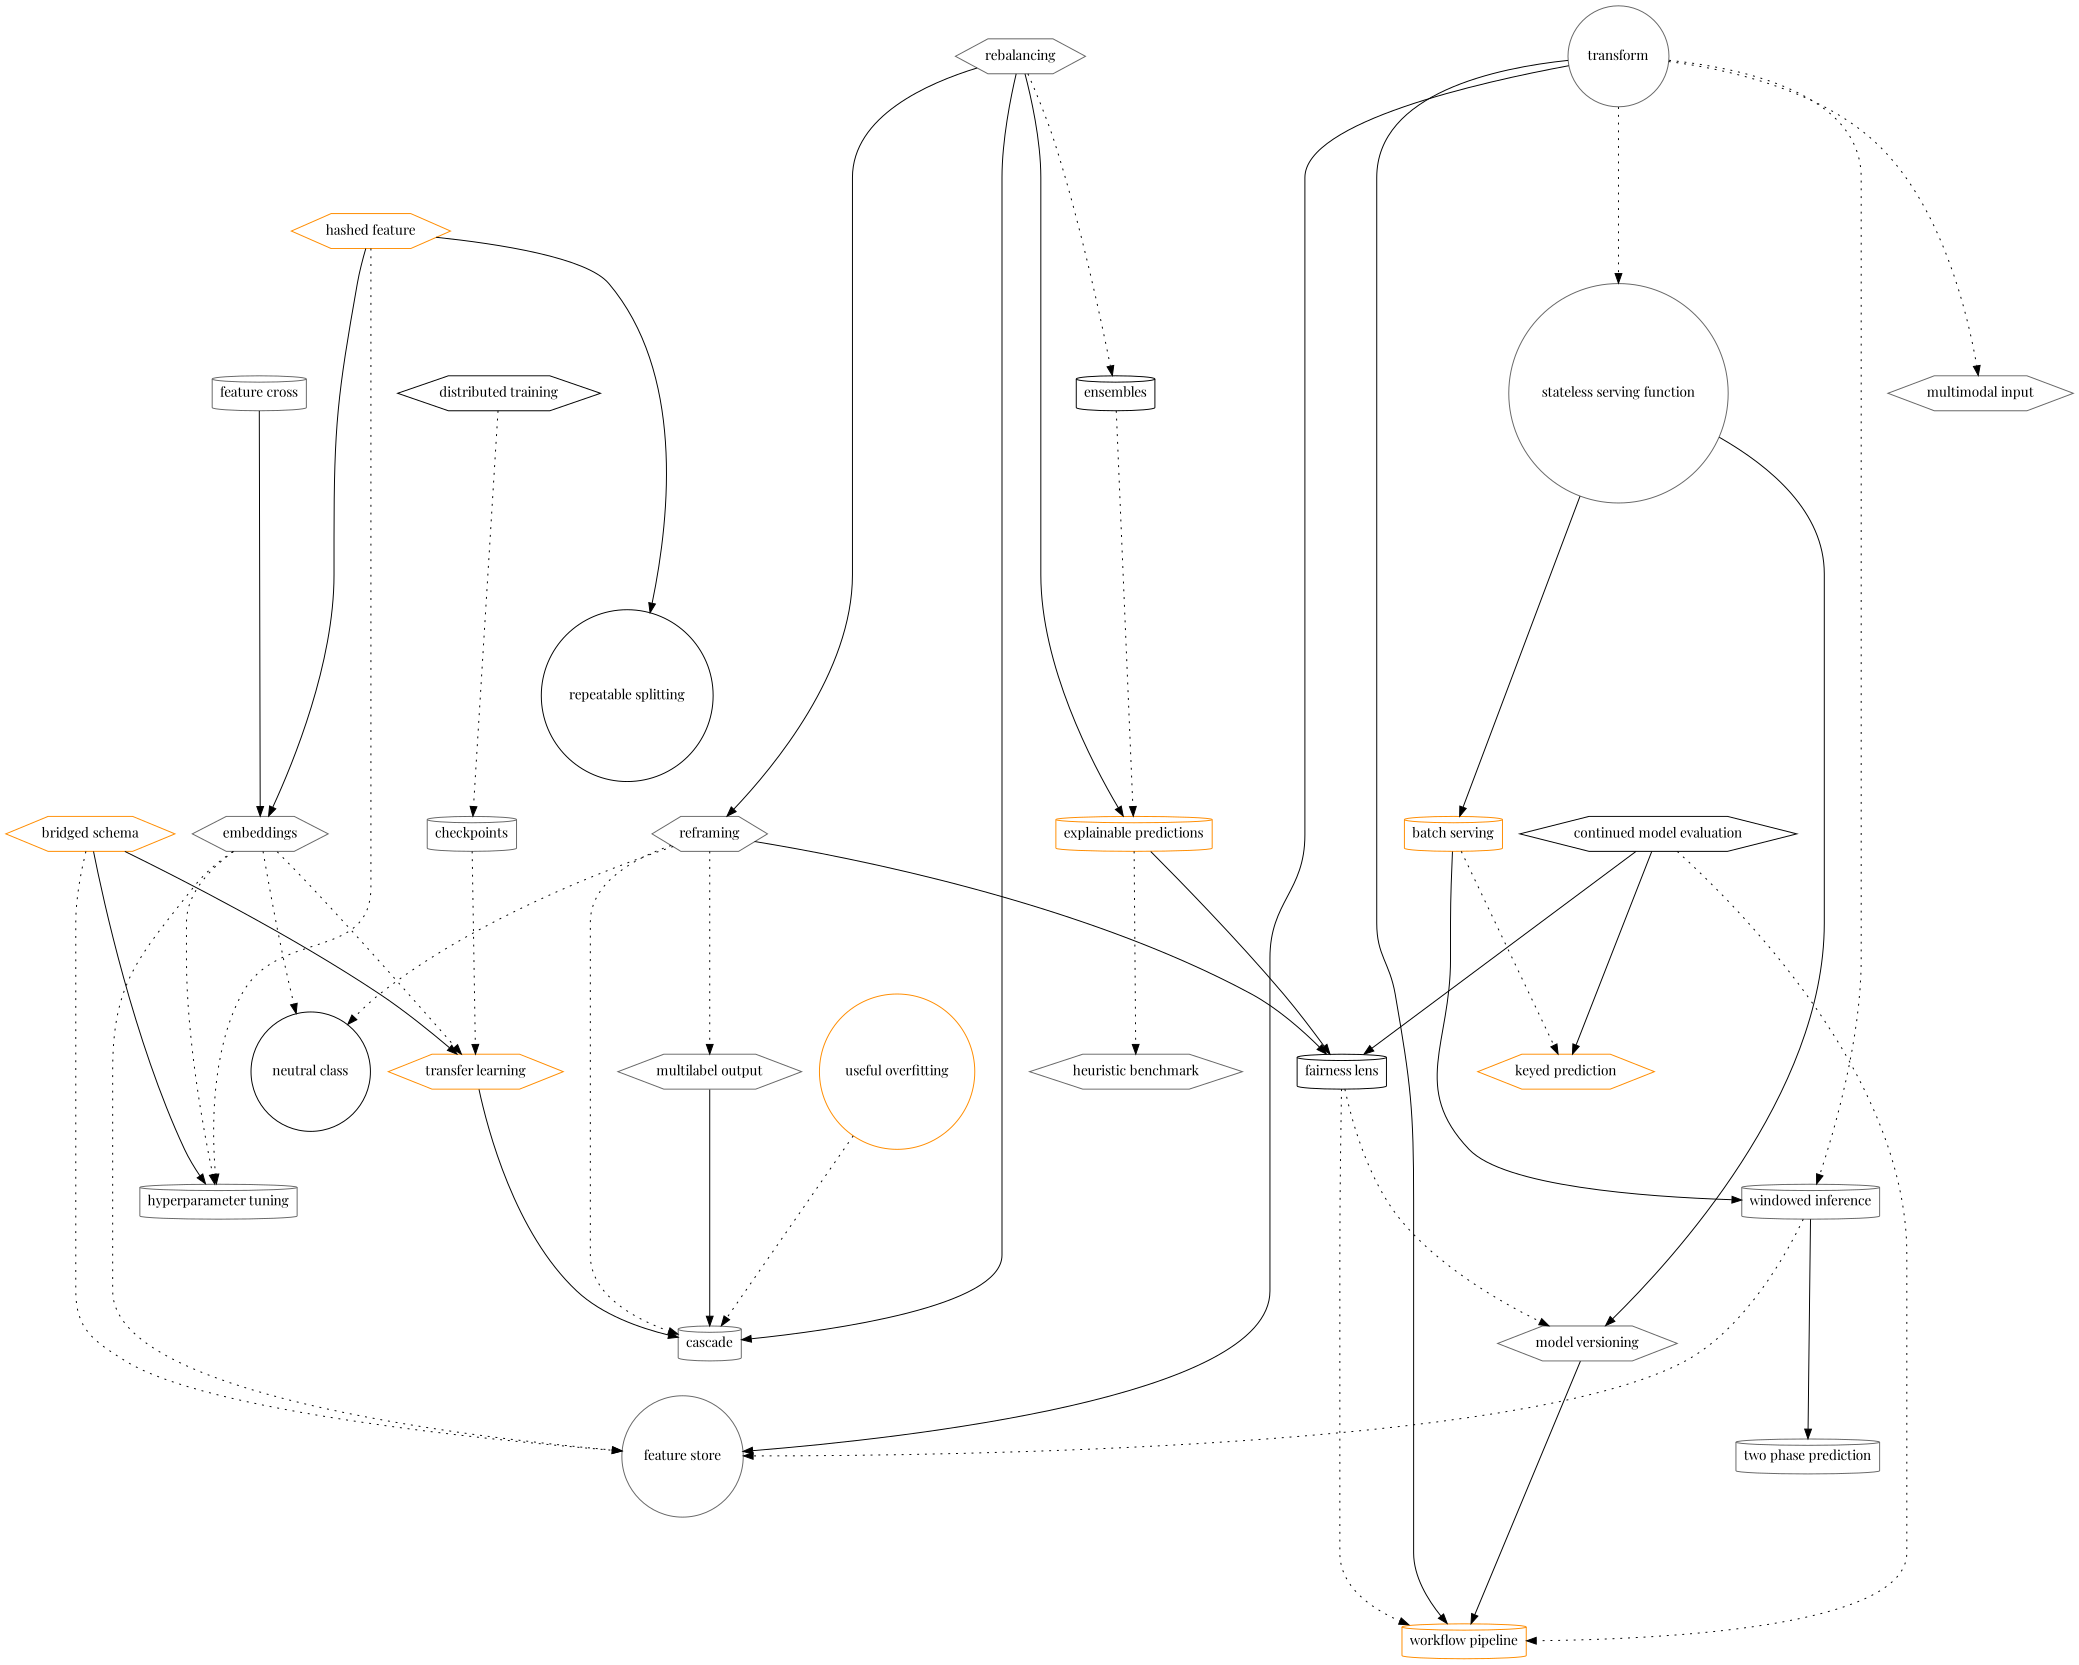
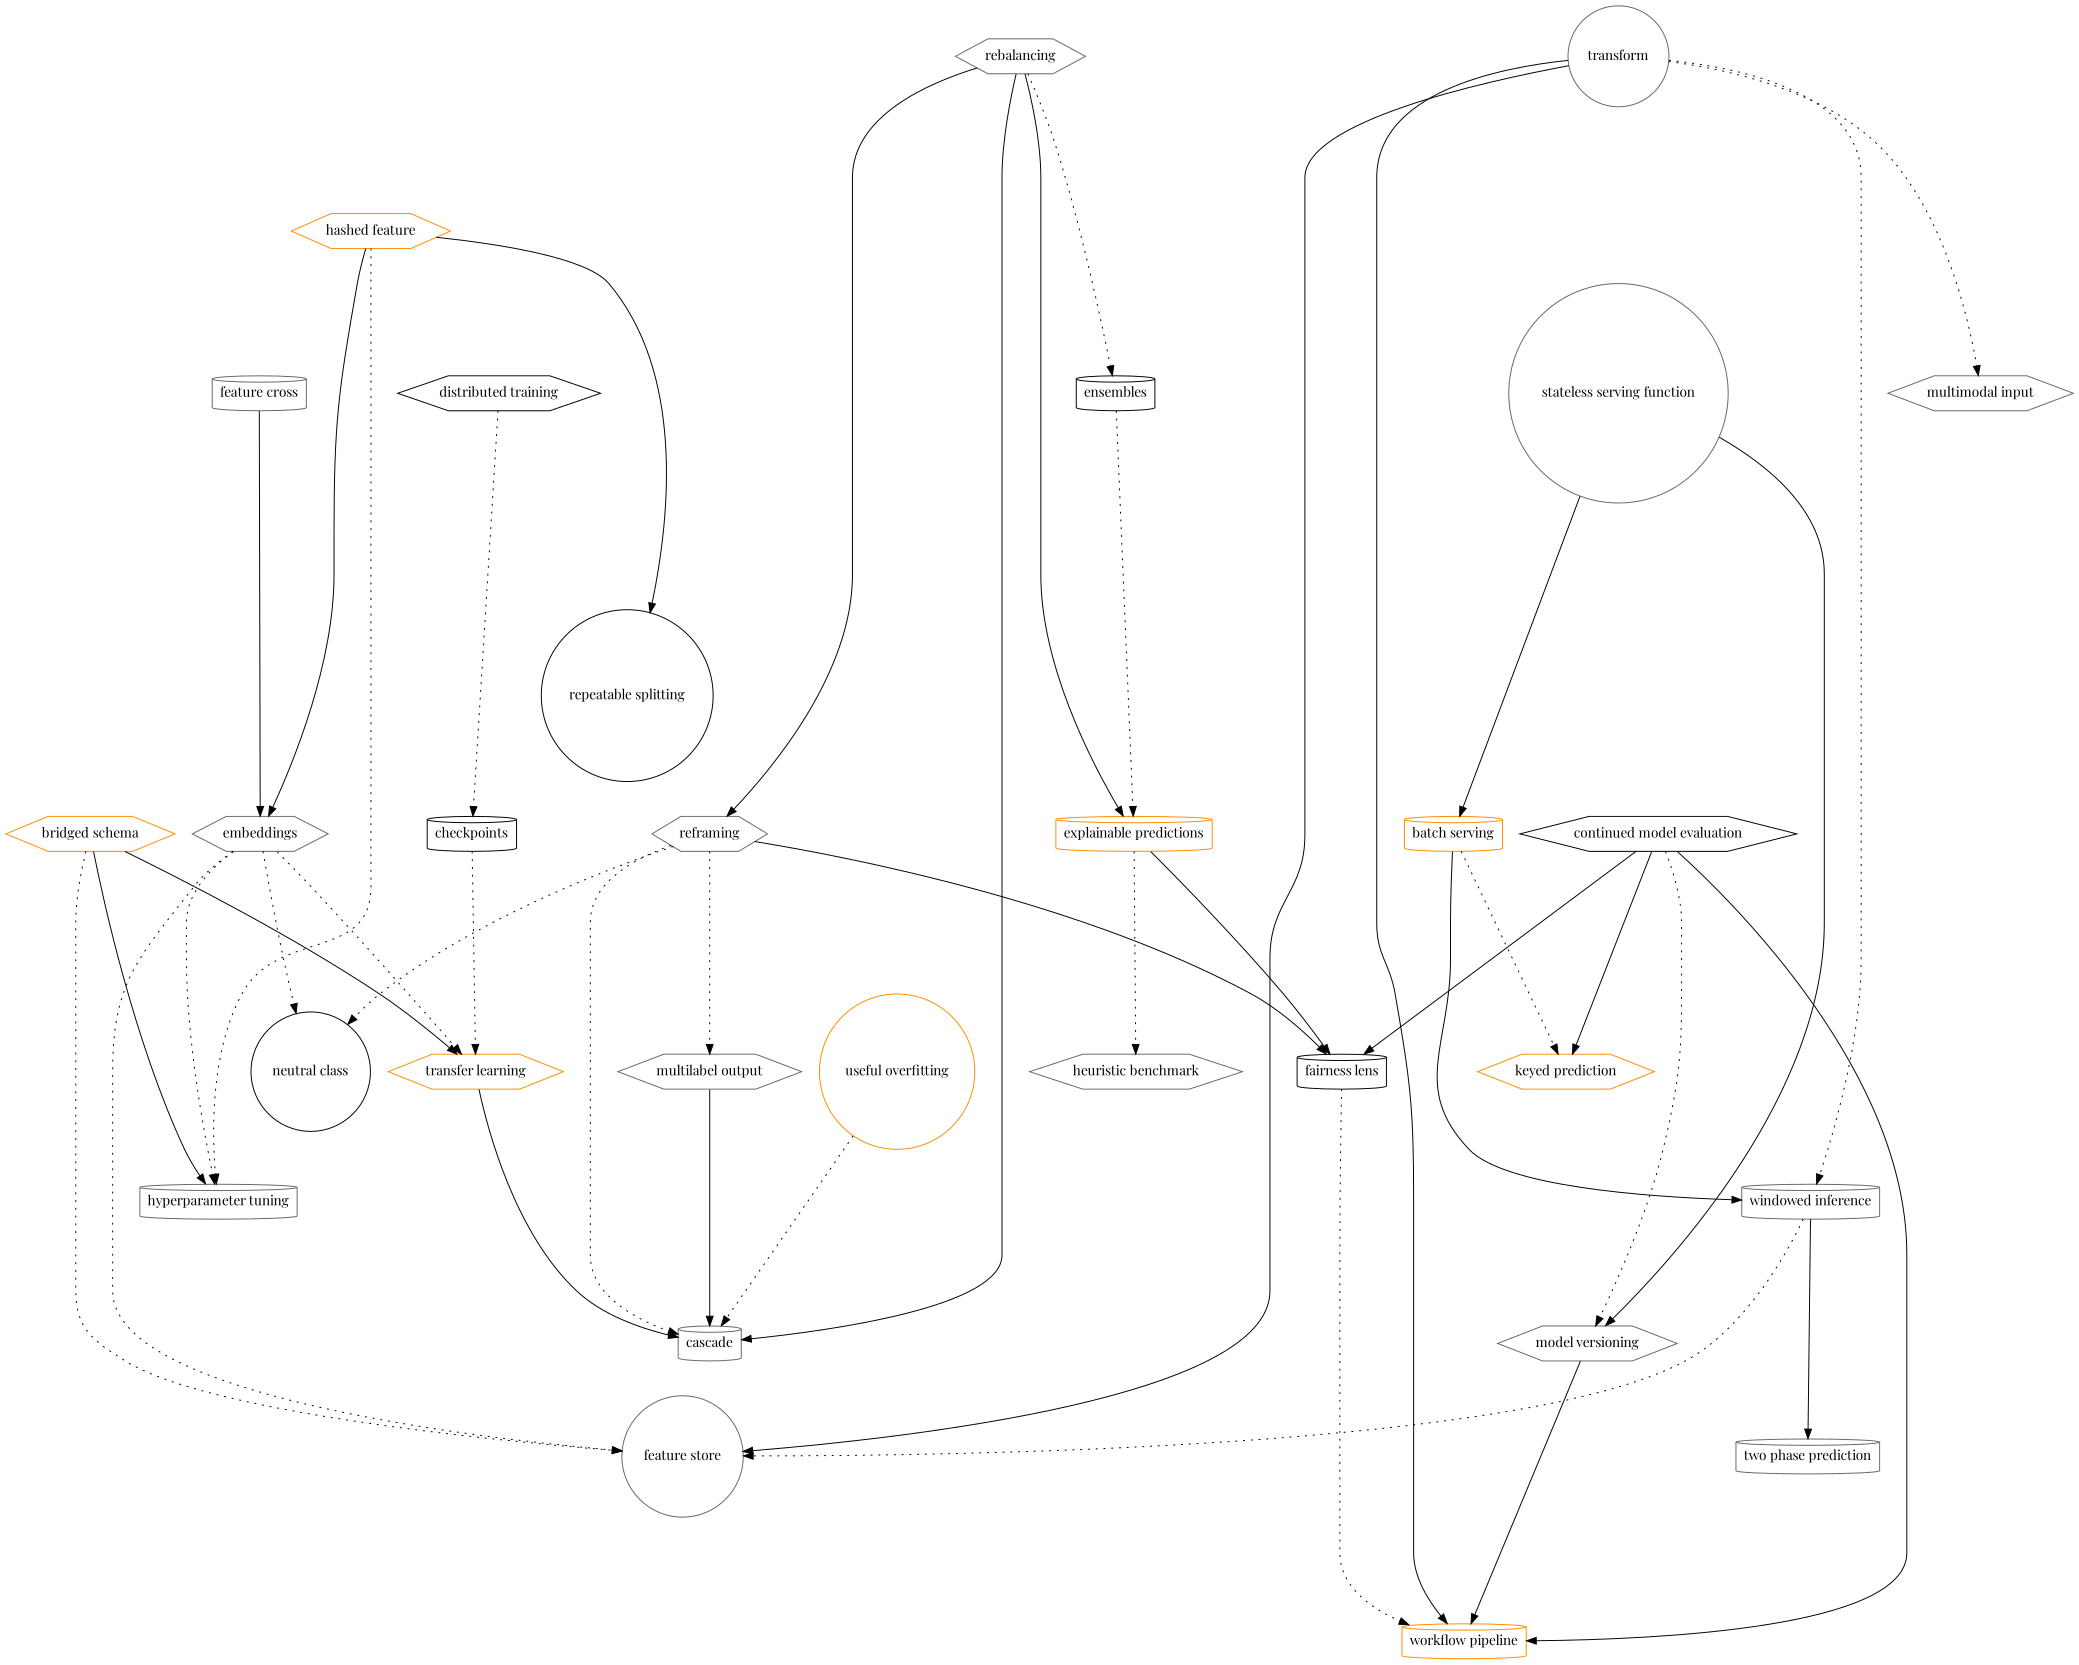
edge "transform" -> "stateless serving function": removed
node "checkpoints": color gray40 -> black
edge "fairness lens" -> "model versioning": now "continued model evaluation" -> "model versioning"
edge "continued model evaluation" -> "workflow pipeline": style dotted -> solid
